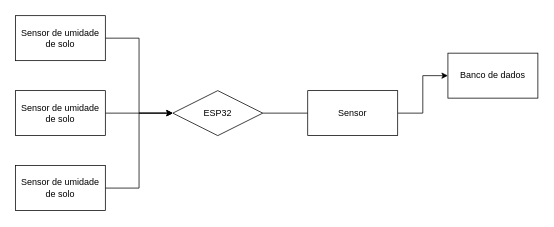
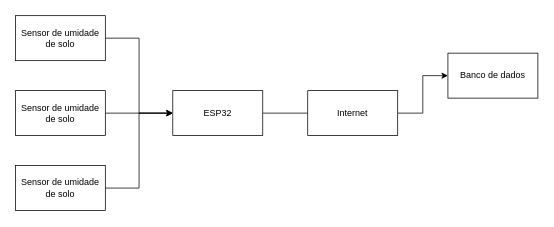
node "ESP32": shape diamond -> rectangle
node "Sensor": label "Sensor" -> "Internet"
